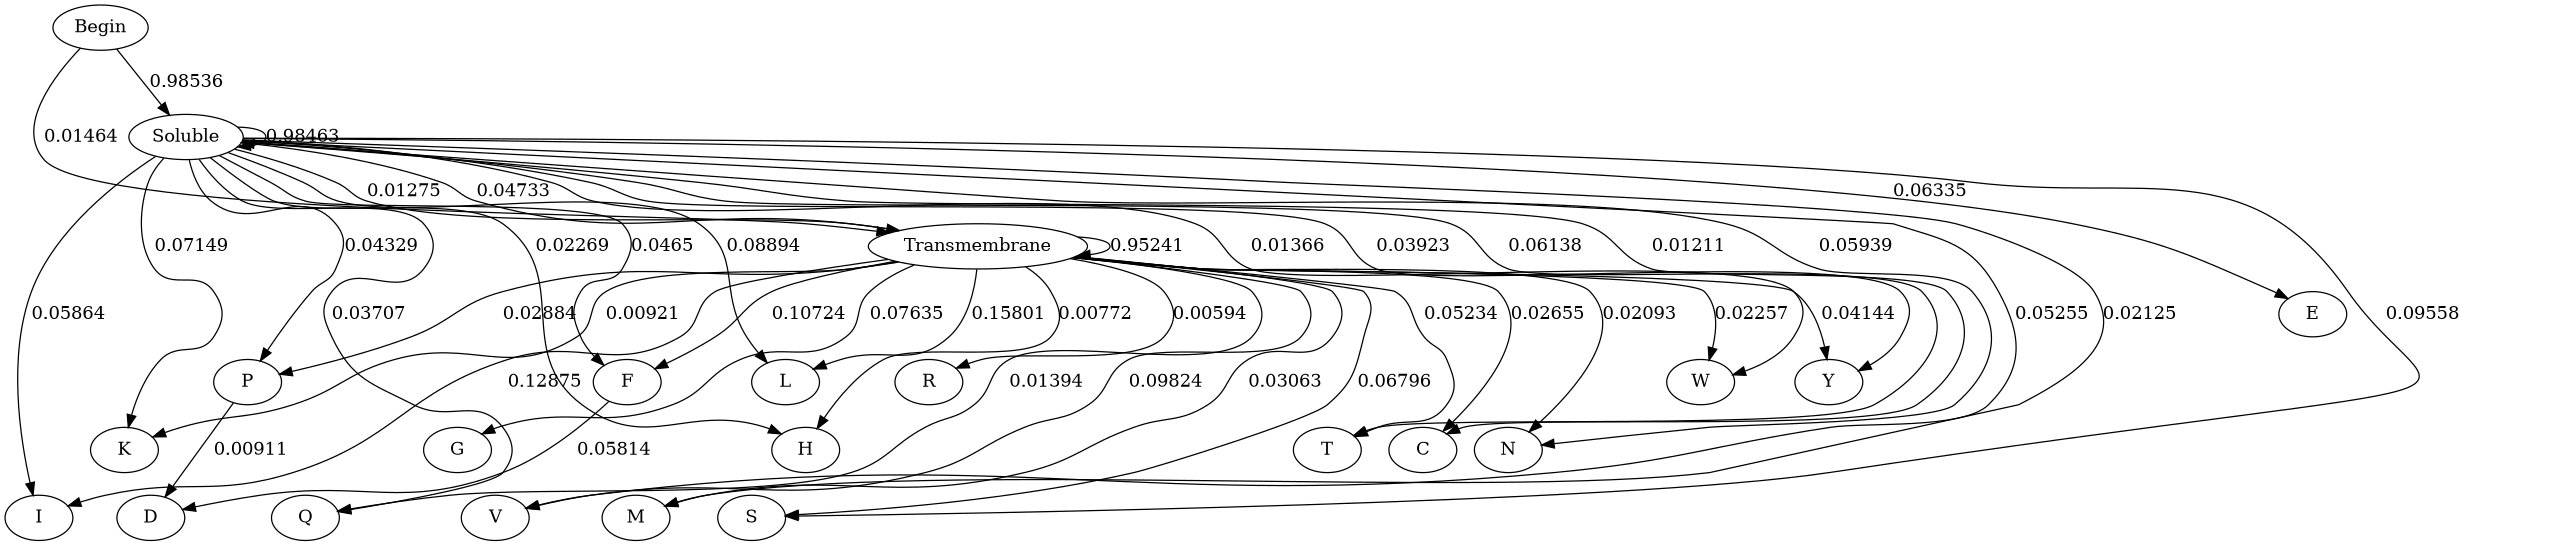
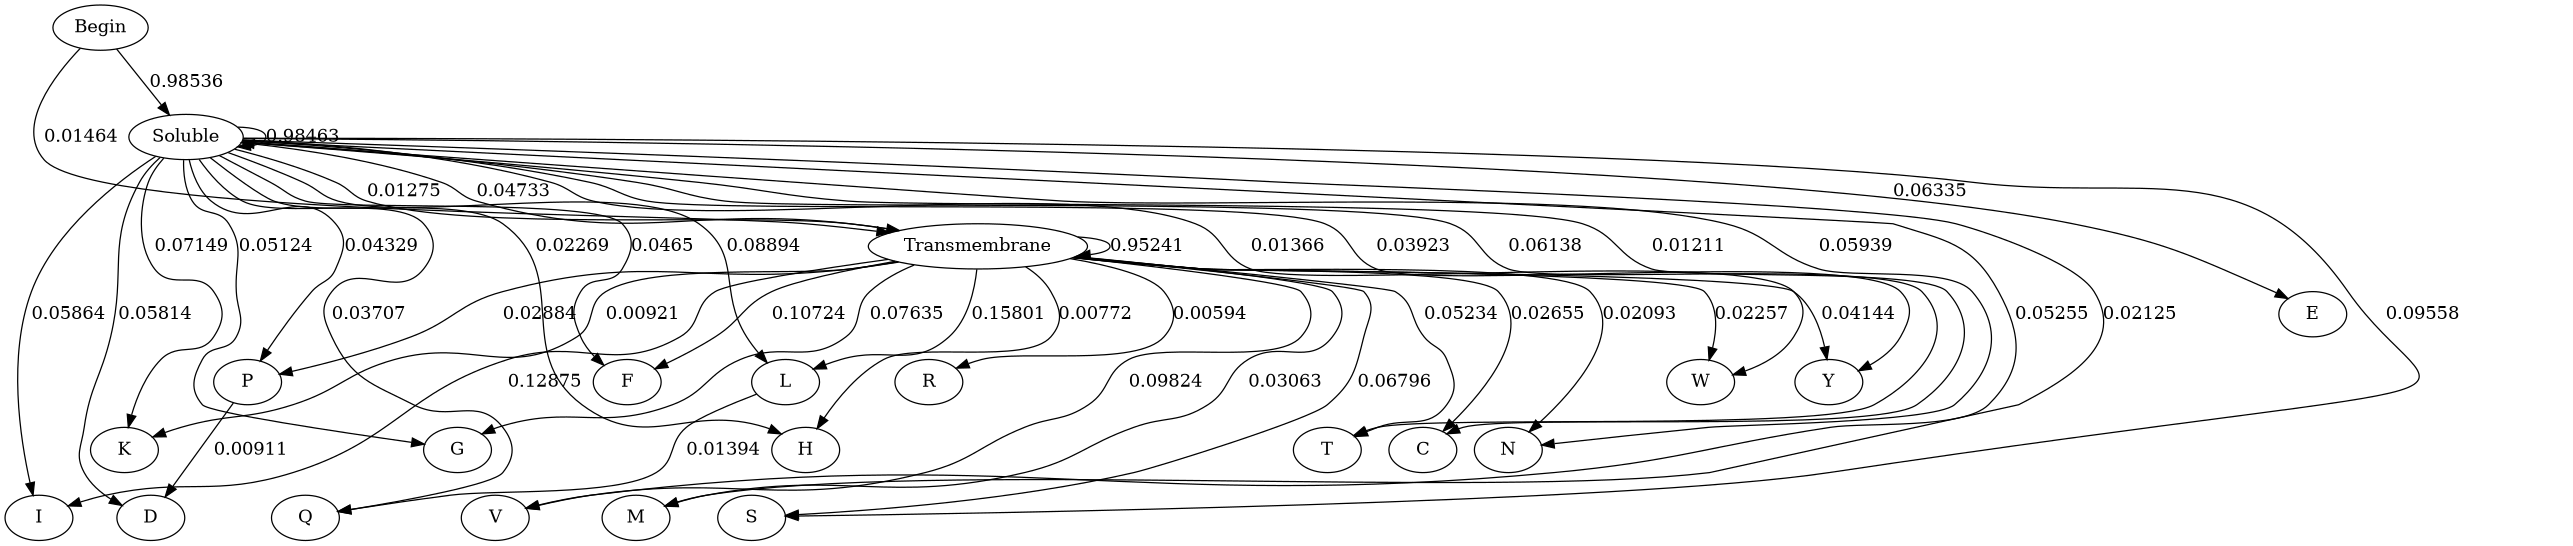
edge "Soluble" -> "G": added, label "0.05124"
edge "Transmembrane" -> "Q": now "L" -> "Q"
edge "F" -> "D": now "Soluble" -> "D"
